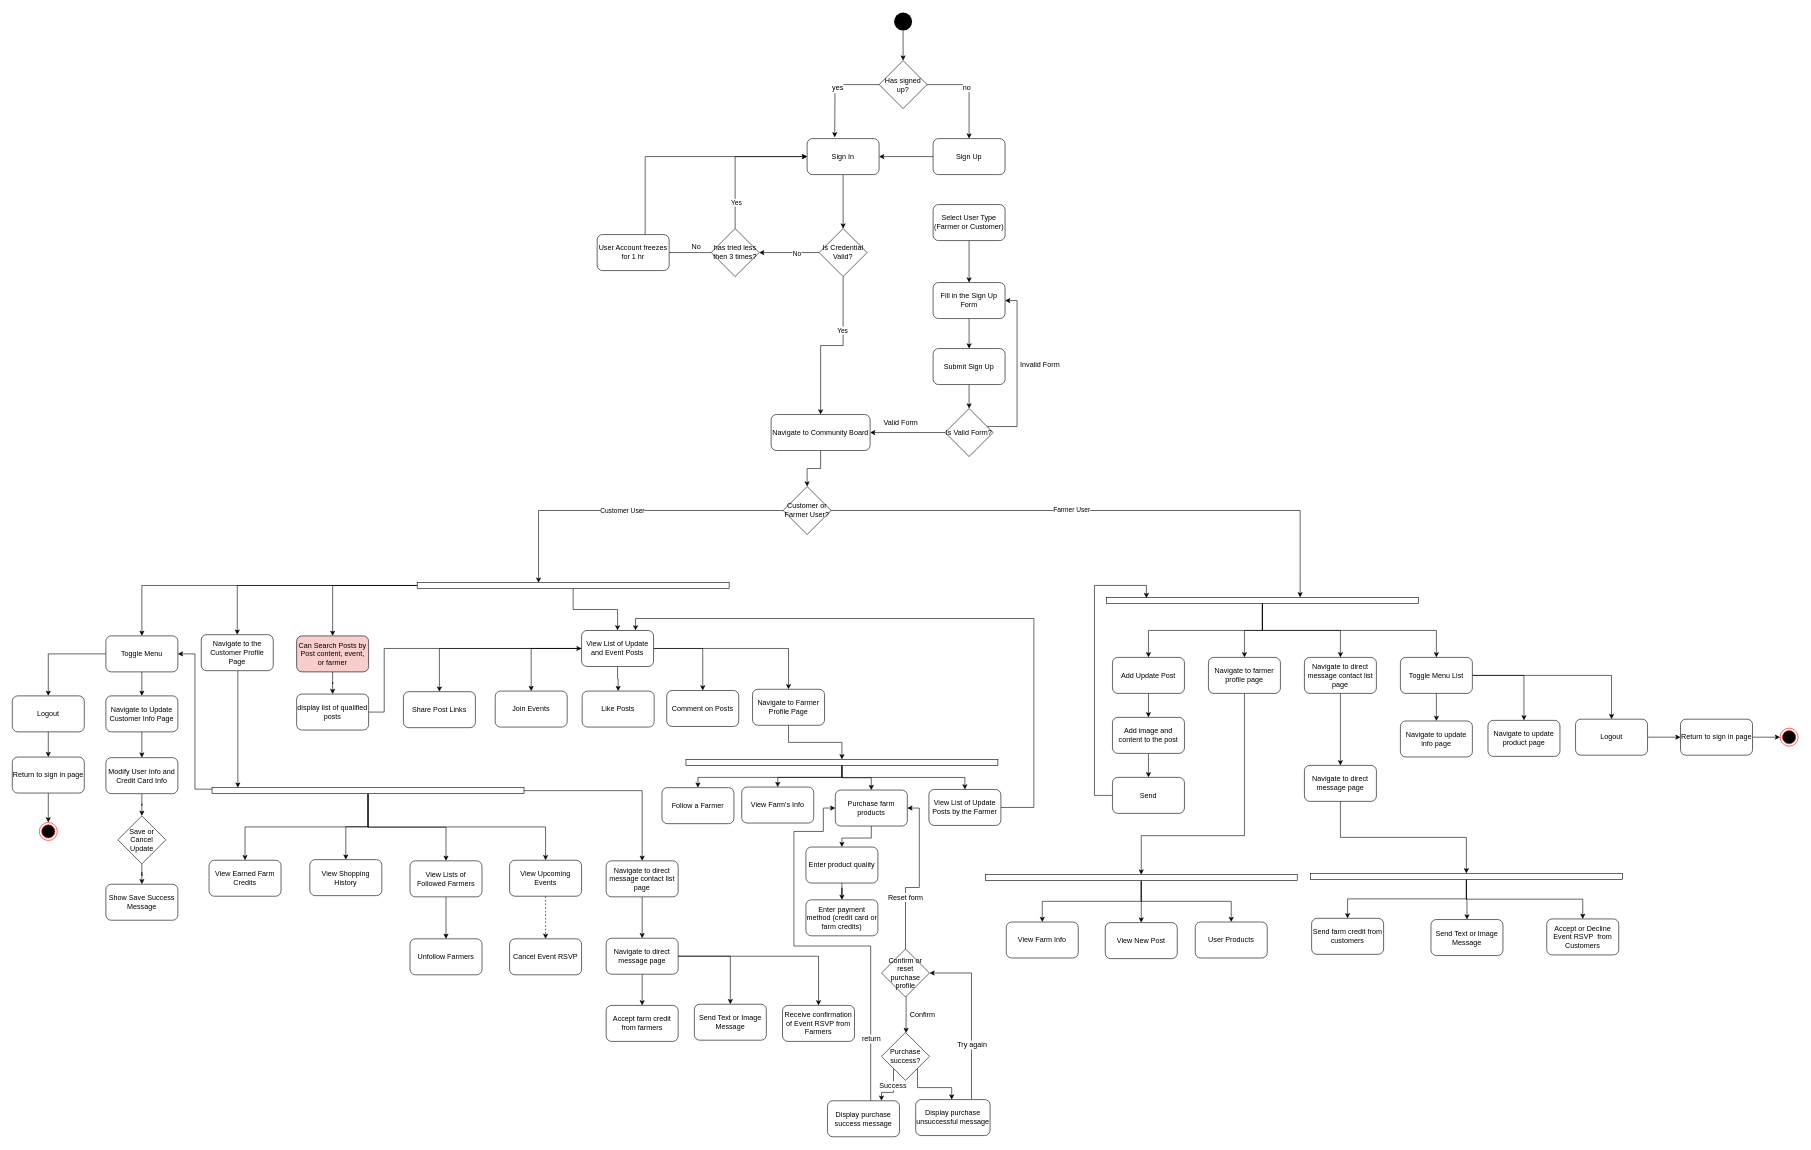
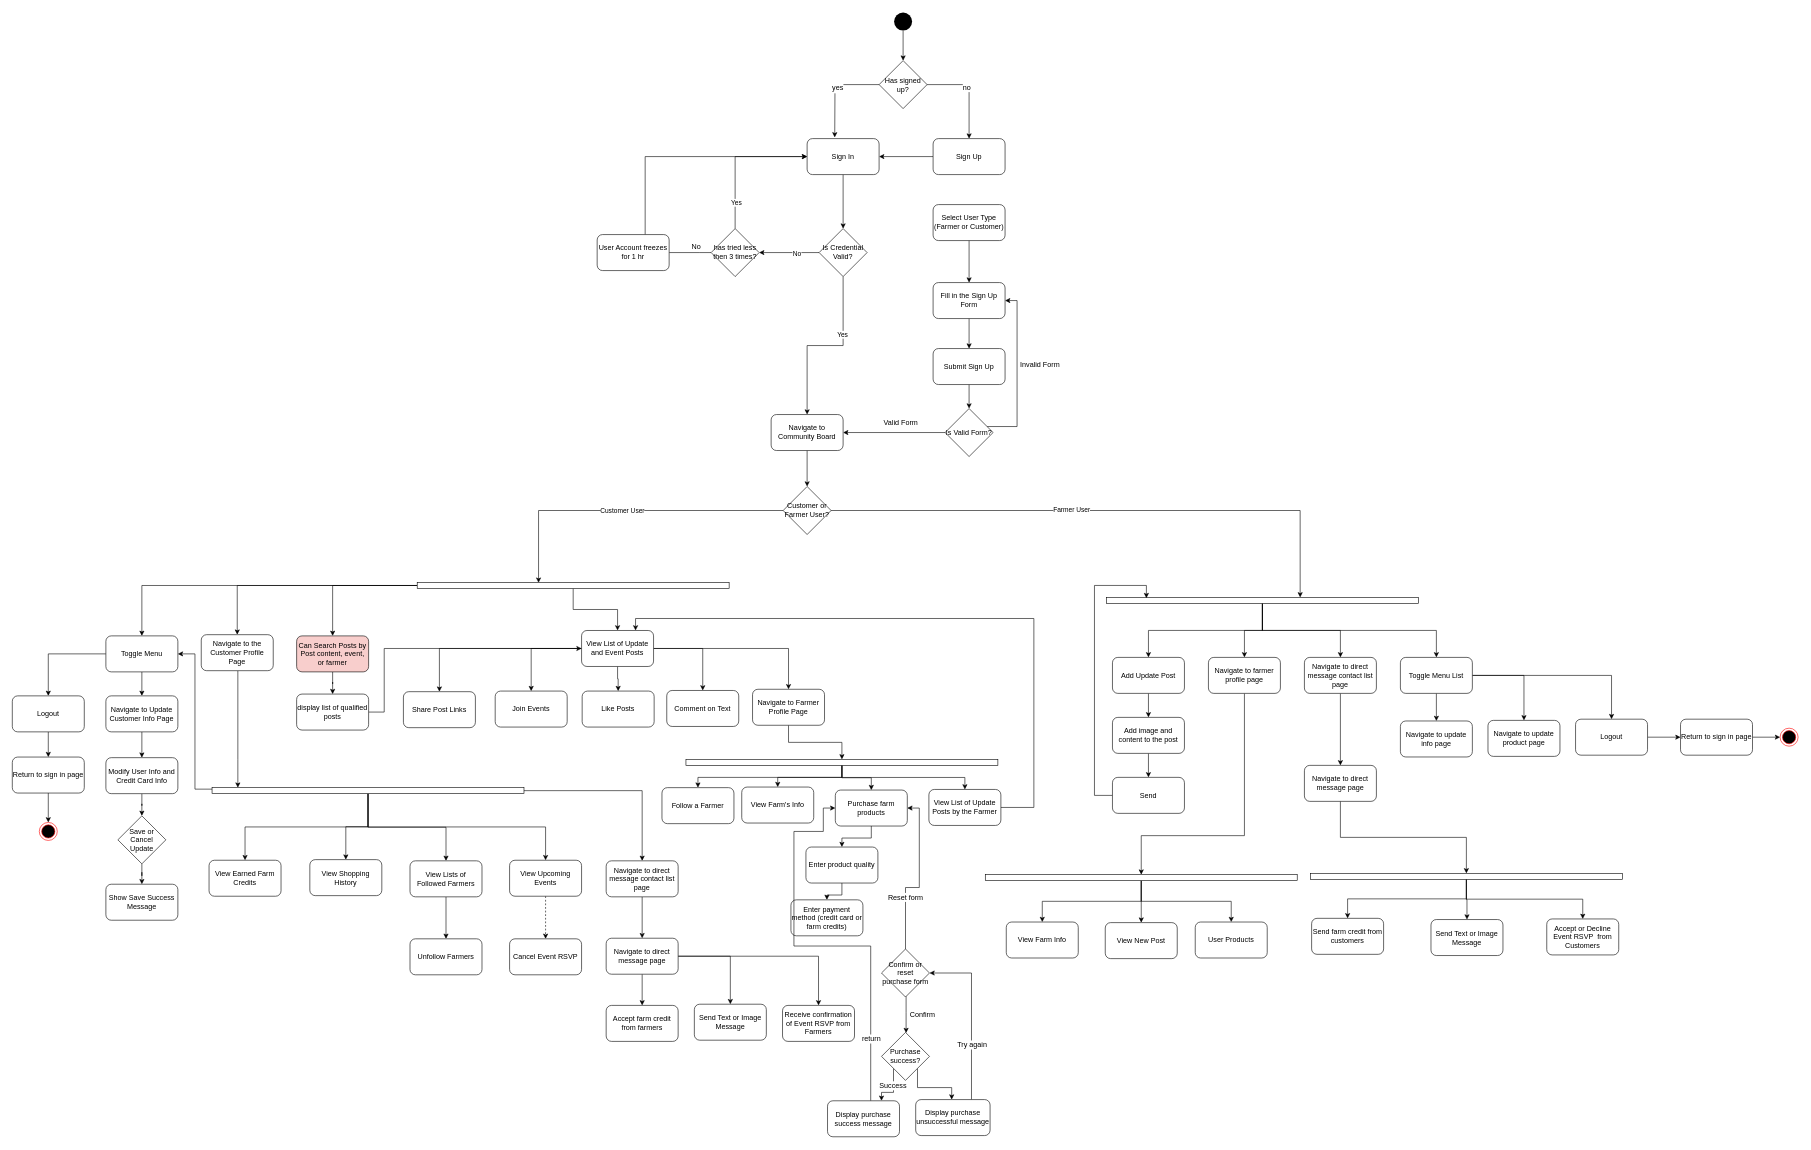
node "Navigate to Community Board": size 99x36 -> 72x36
node "Comment on Posts": label "Comment on Posts" -> "Comment on Text"
node "Enter payment method (credit card or farm credits)": moved (842, 918) -> (827, 918)
node "Confirm or reset purchase profile": label "Confirm or reset purchase profile" -> "Confirm or reset purchase form"
